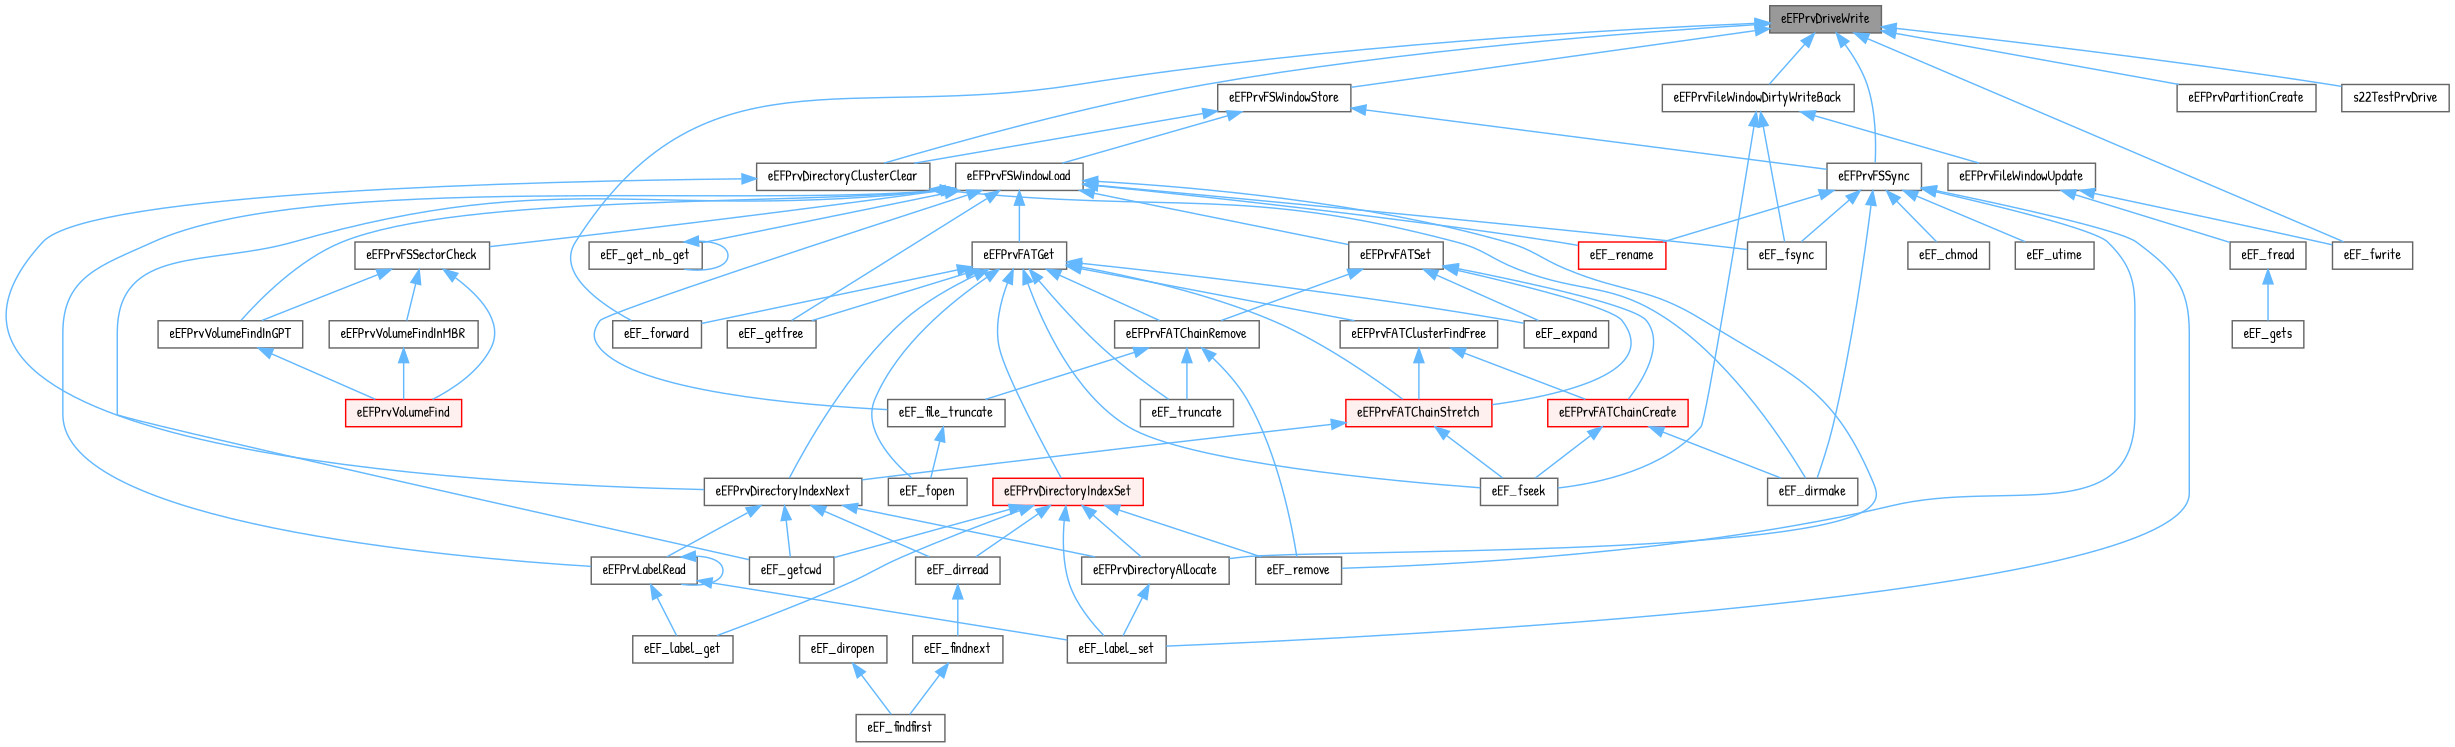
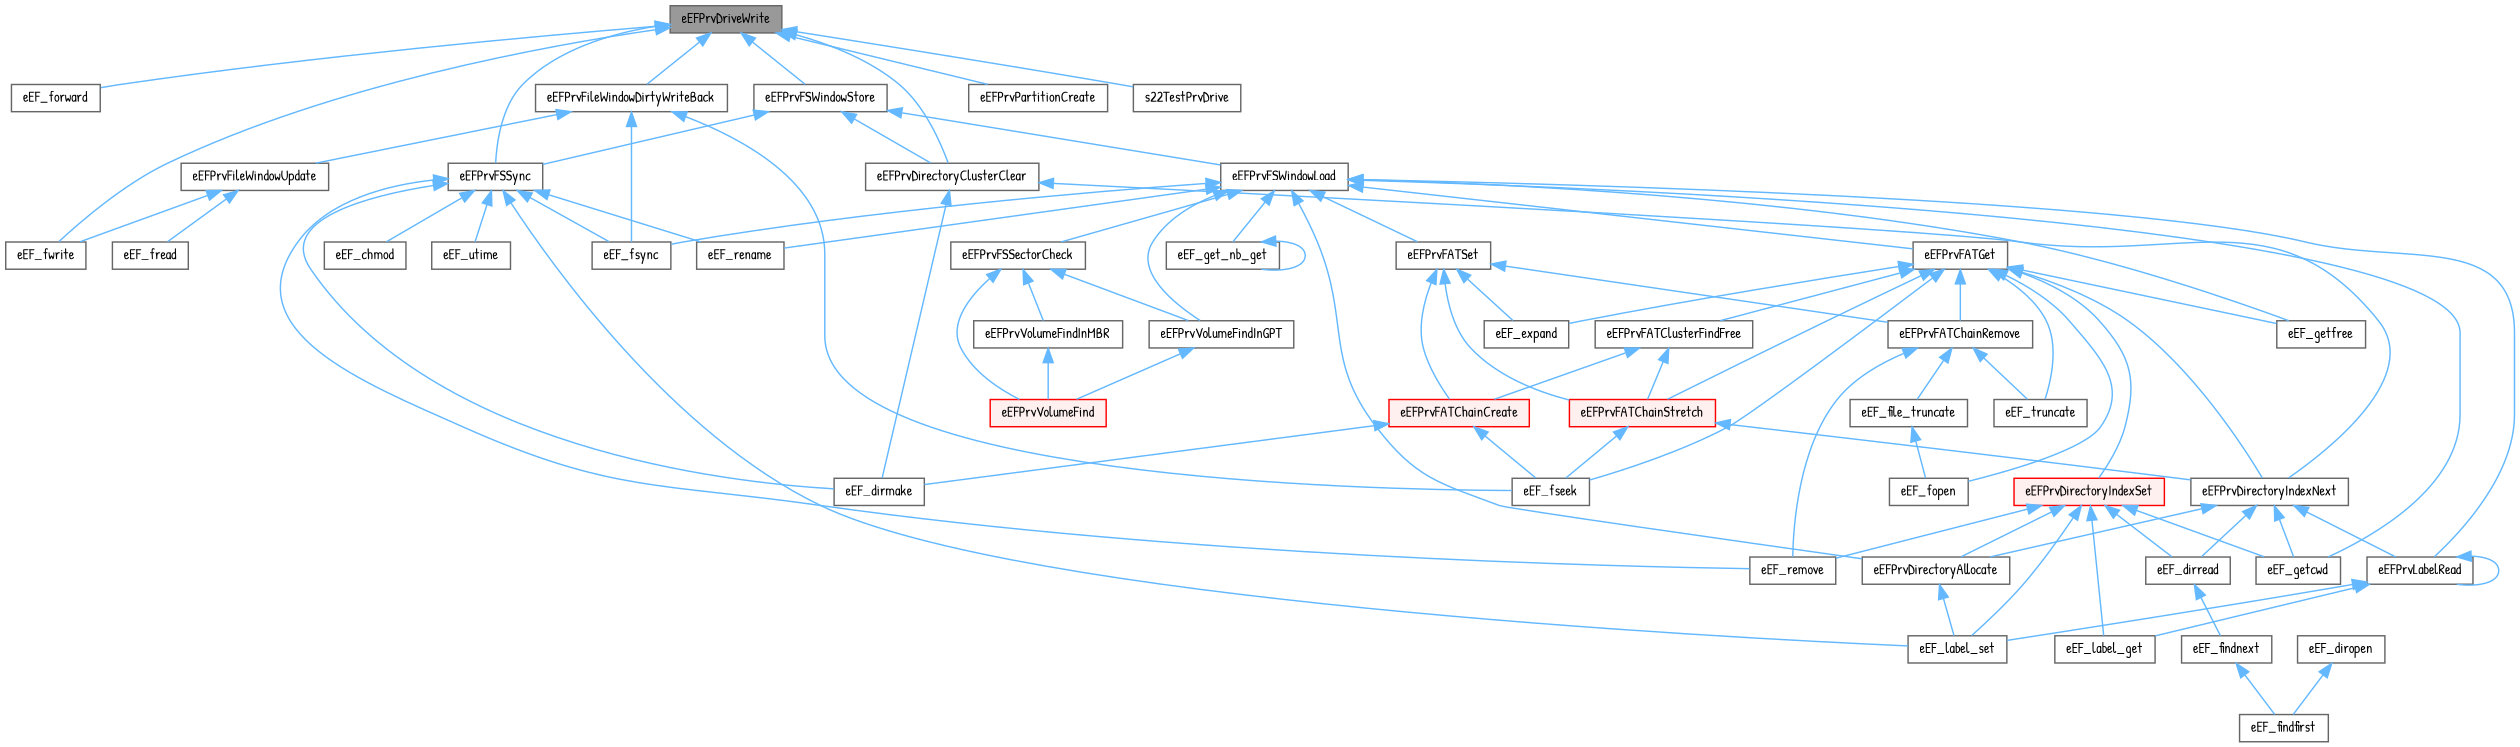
node "eEF_rename": color red -> grey40
edge "eEF_forward" -> "eEFPrvFATGet": removed
edge "eEF_file_truncate" -> "eEFPrvFSWindowLoad": removed
node "eEF_gets": removed
